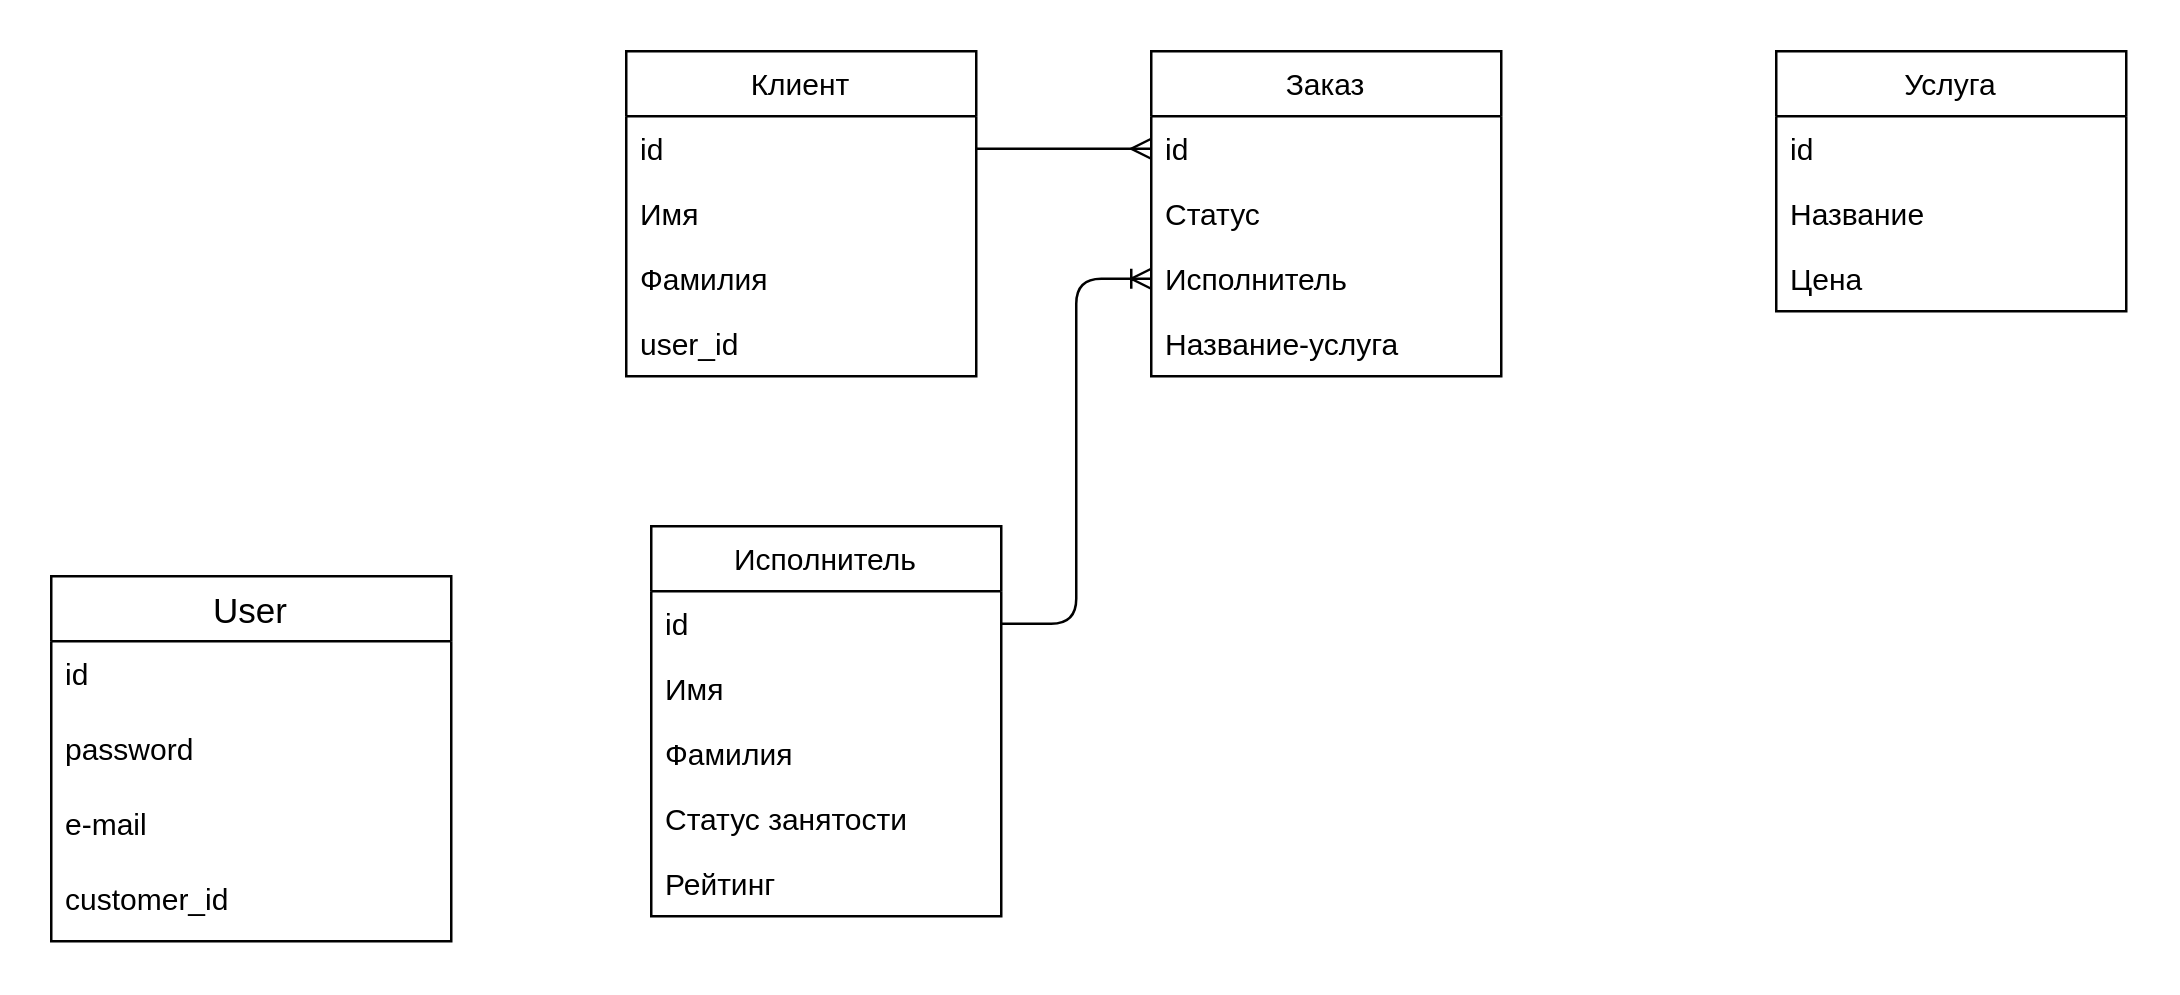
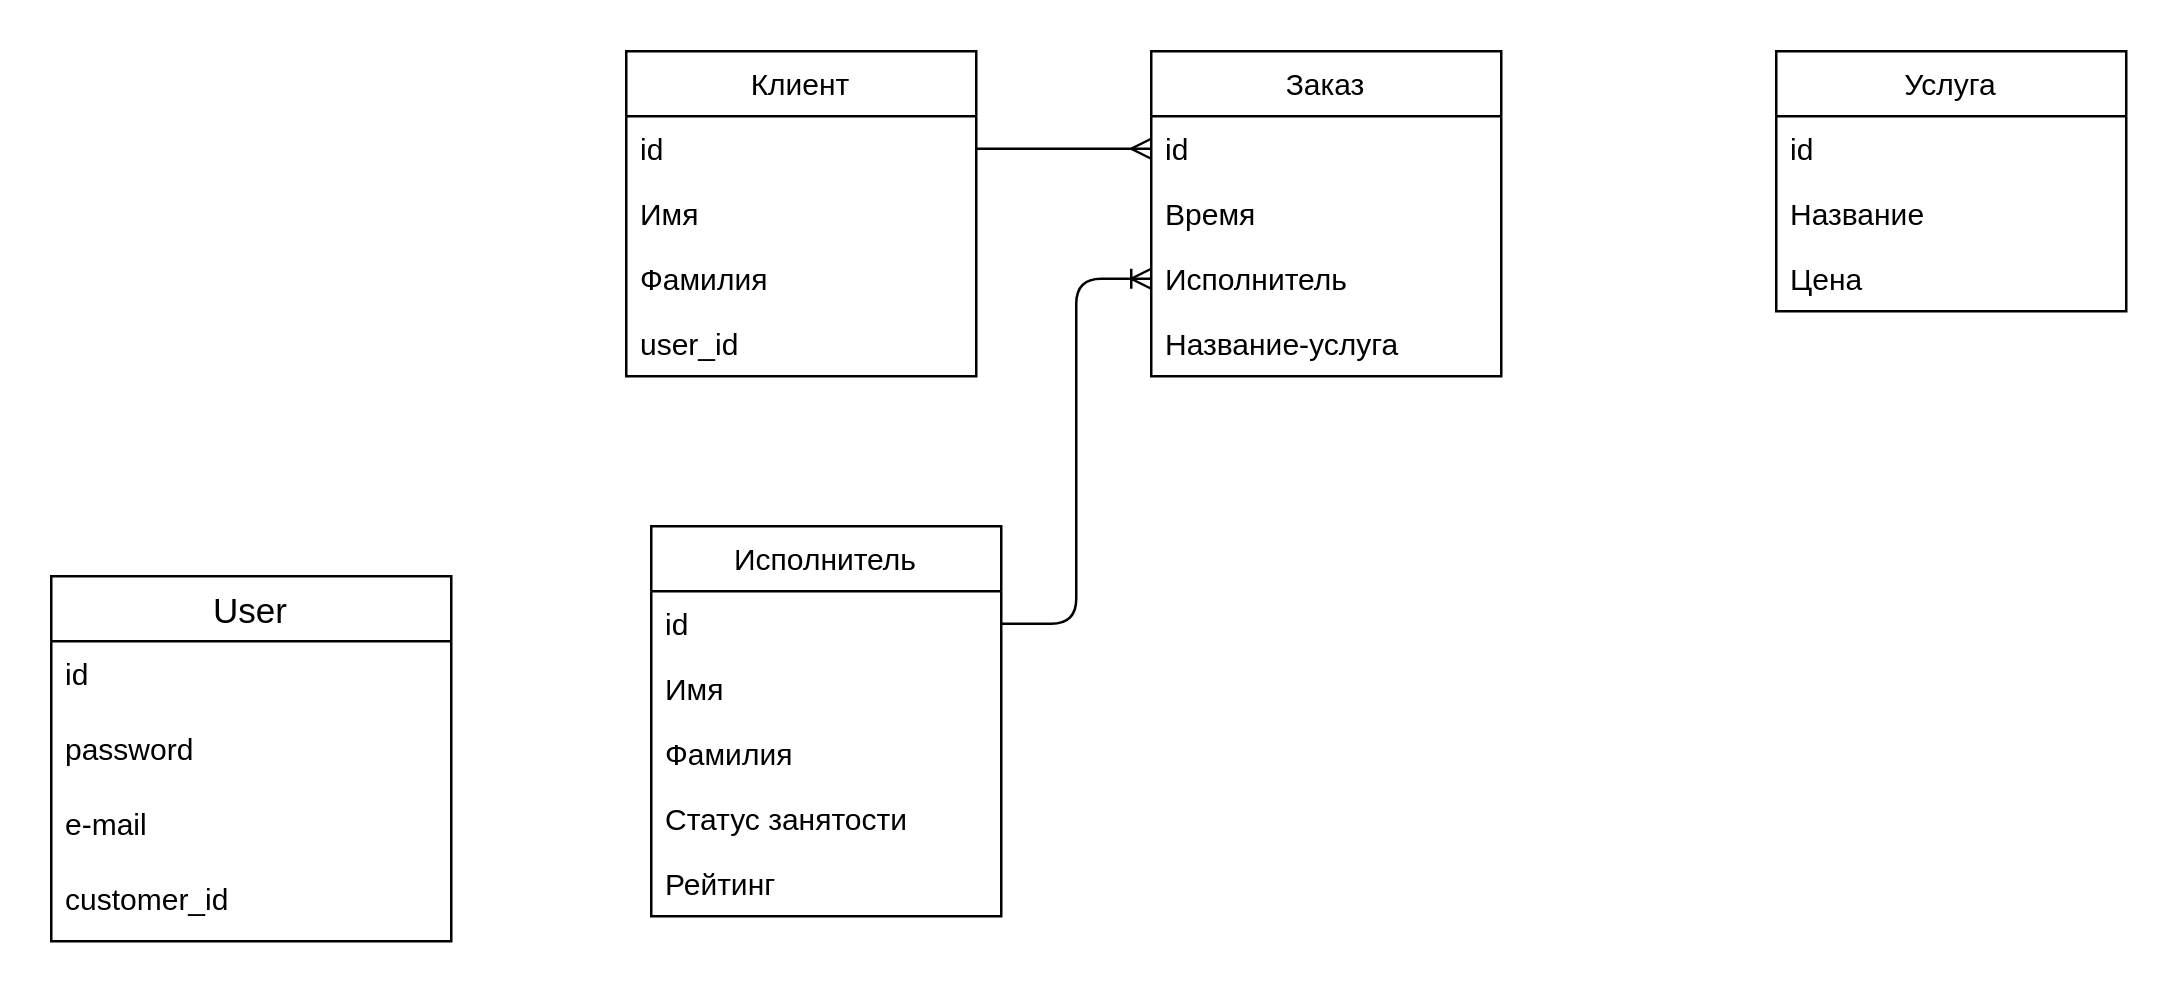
node "Статус": label "Статус" -> "Время"
